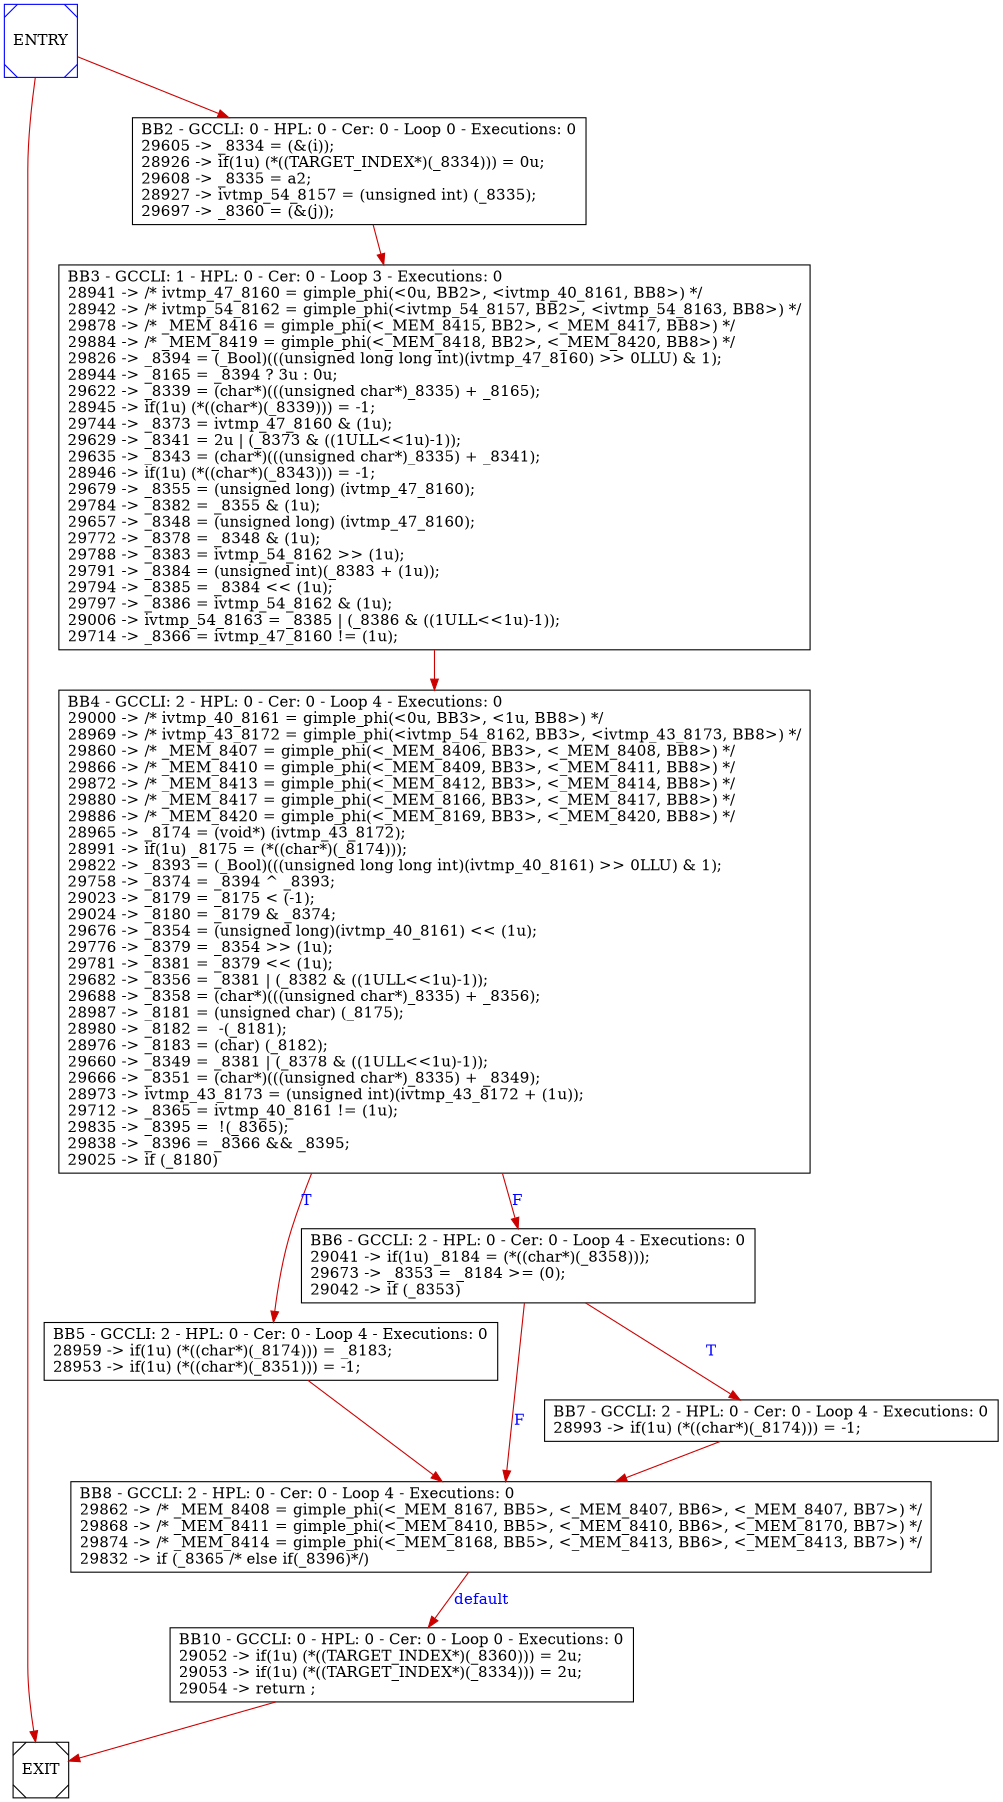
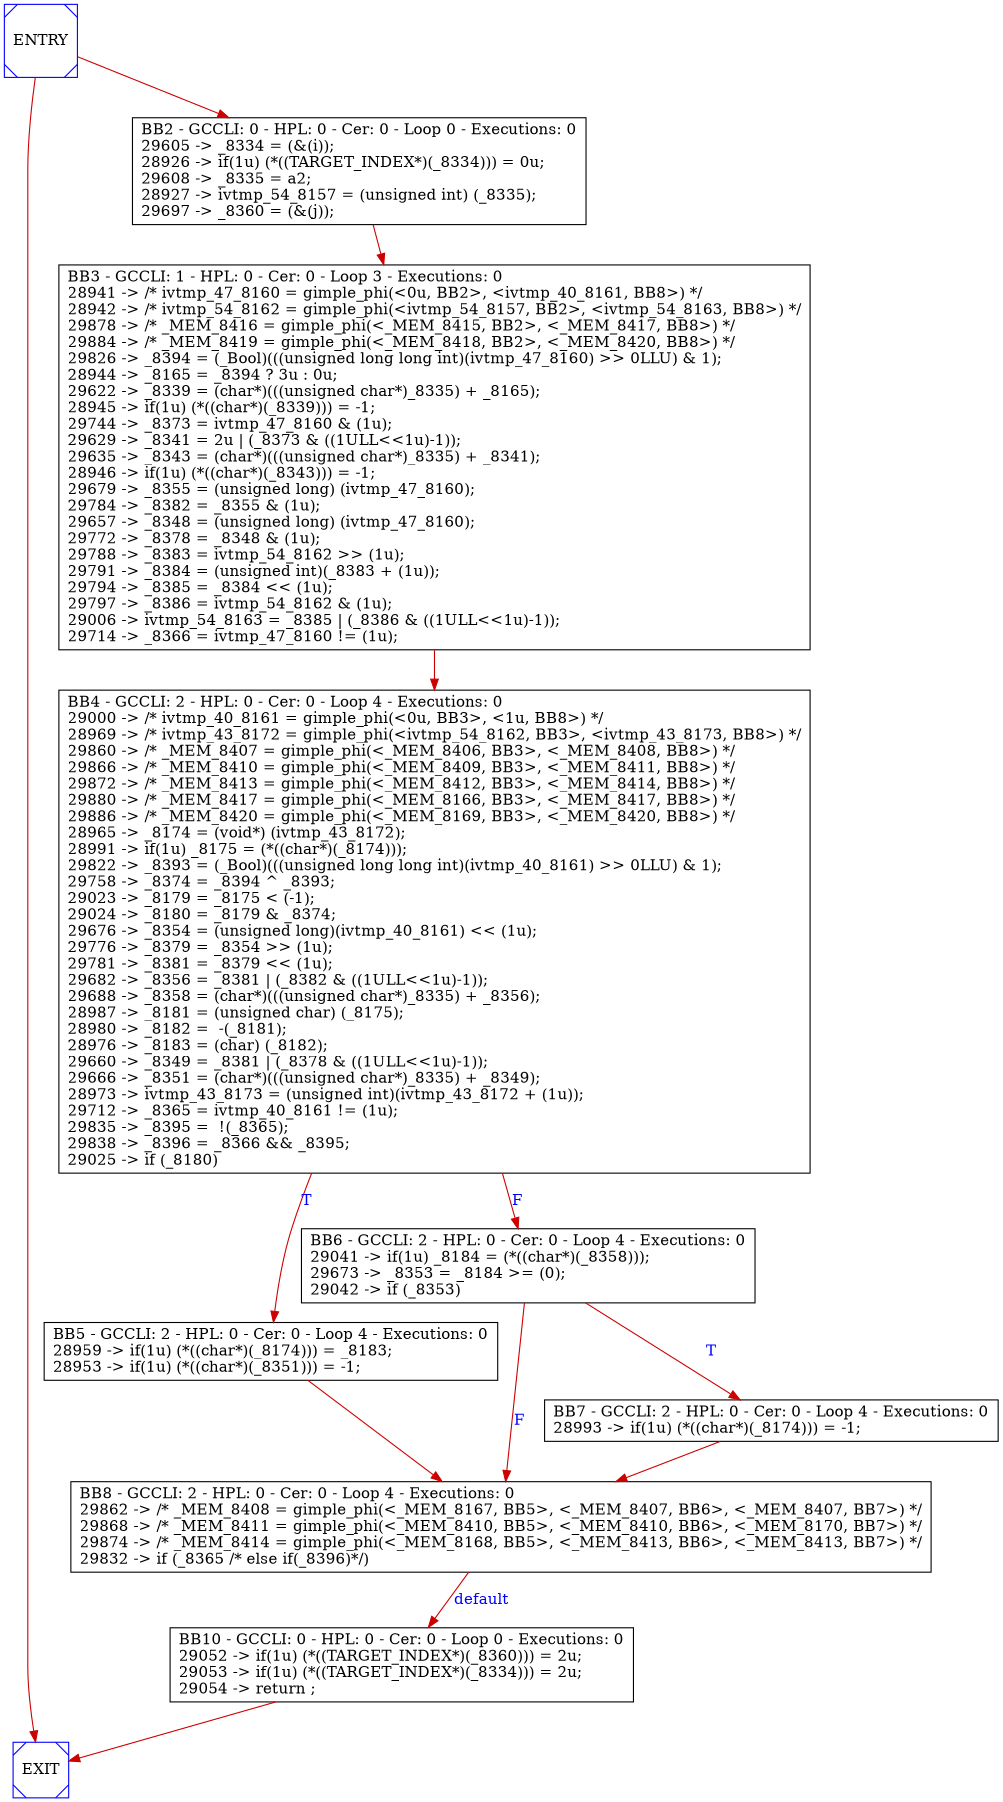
node "EXIT": color black -> blue
